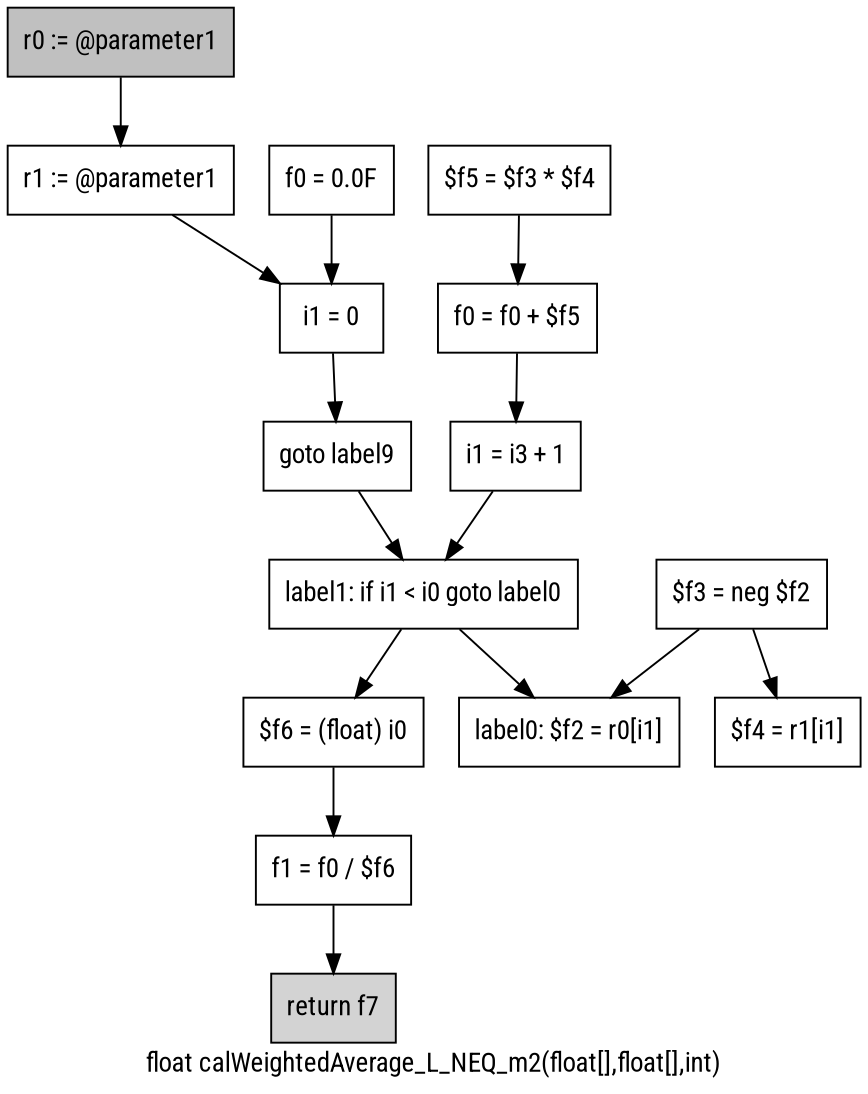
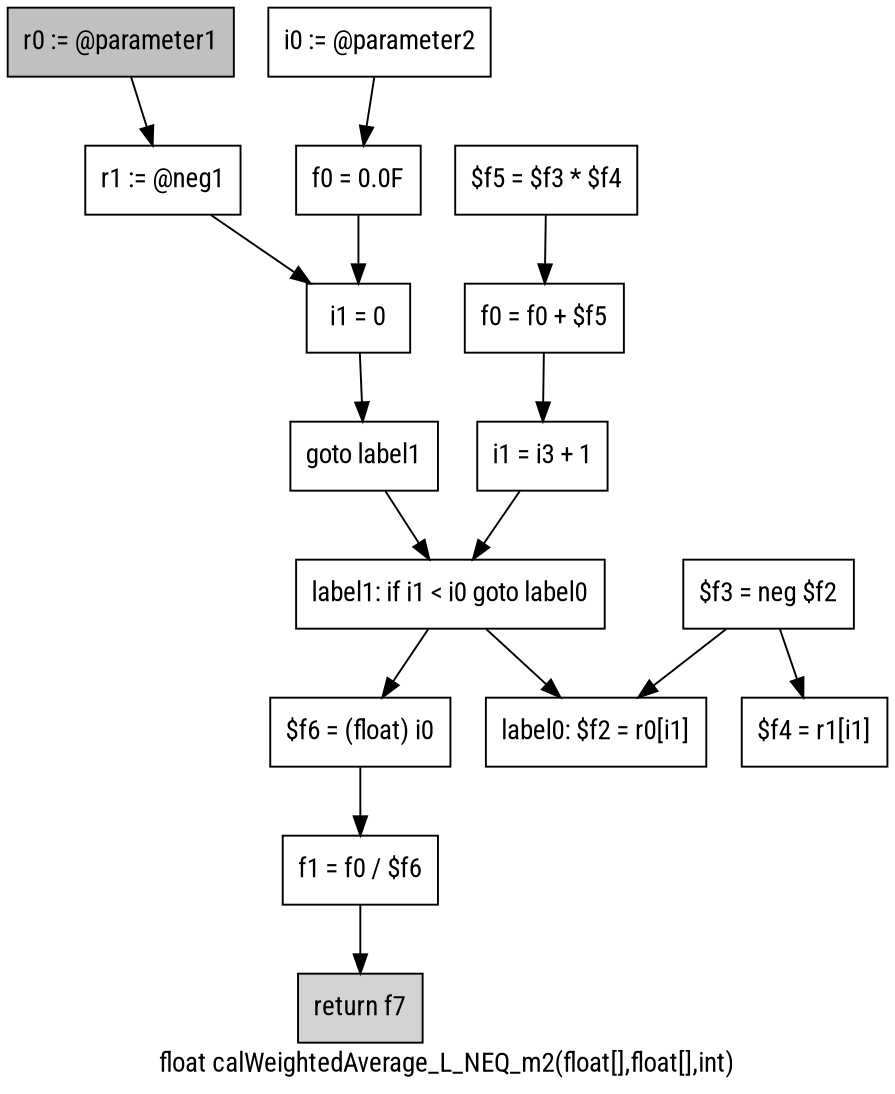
node "i0 := @parameter2": added
node "r1 := @parameter1": label "r1 := @parameter1" -> "r1 := @neg1"
node "goto label9": label "goto label9" -> "goto label1"
